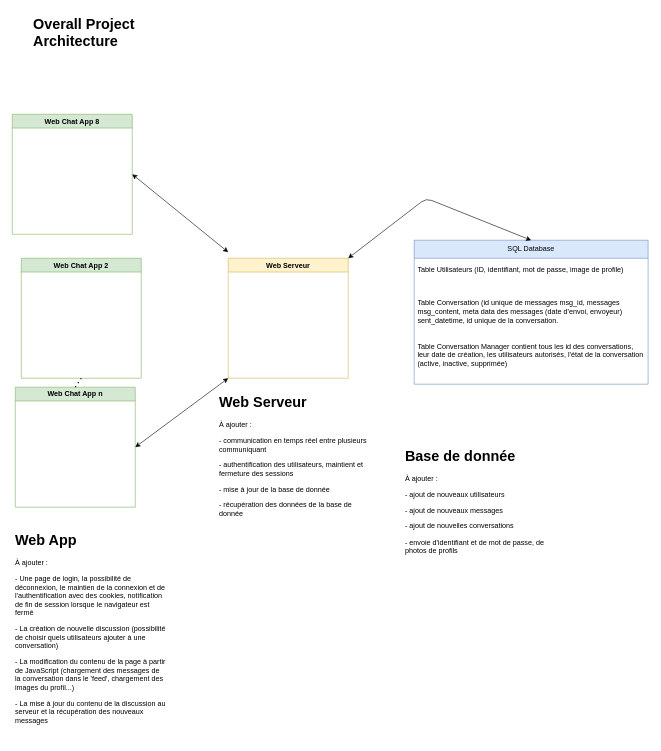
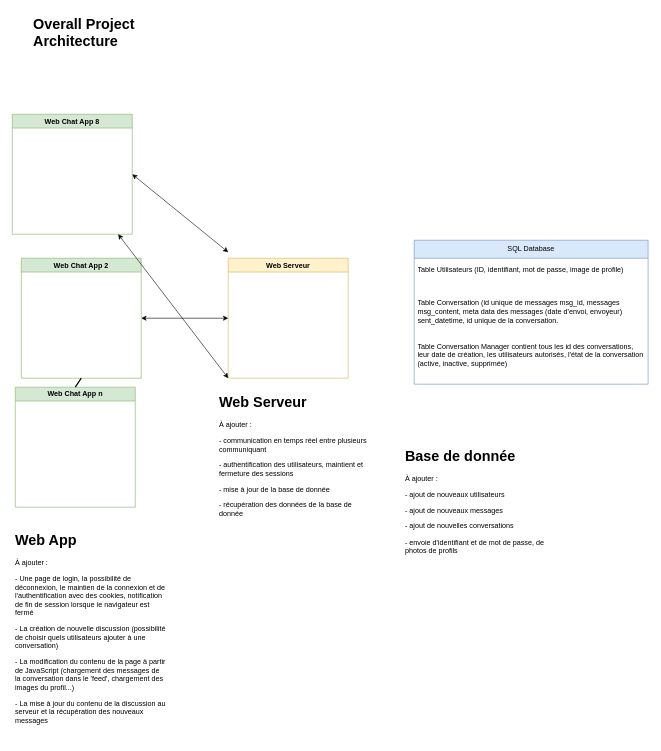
edge "SQL Database" -- "Web Serveur": removed
edge "Web Chat App 2" -- "Web Serveur": added
edge "Web Chat App 2" -- "Web Chat App n": style dashed -> solid
edge "Web Serveur" -- "Web Chat App n": now "Web Serveur" -- "Web Chat App 8"
